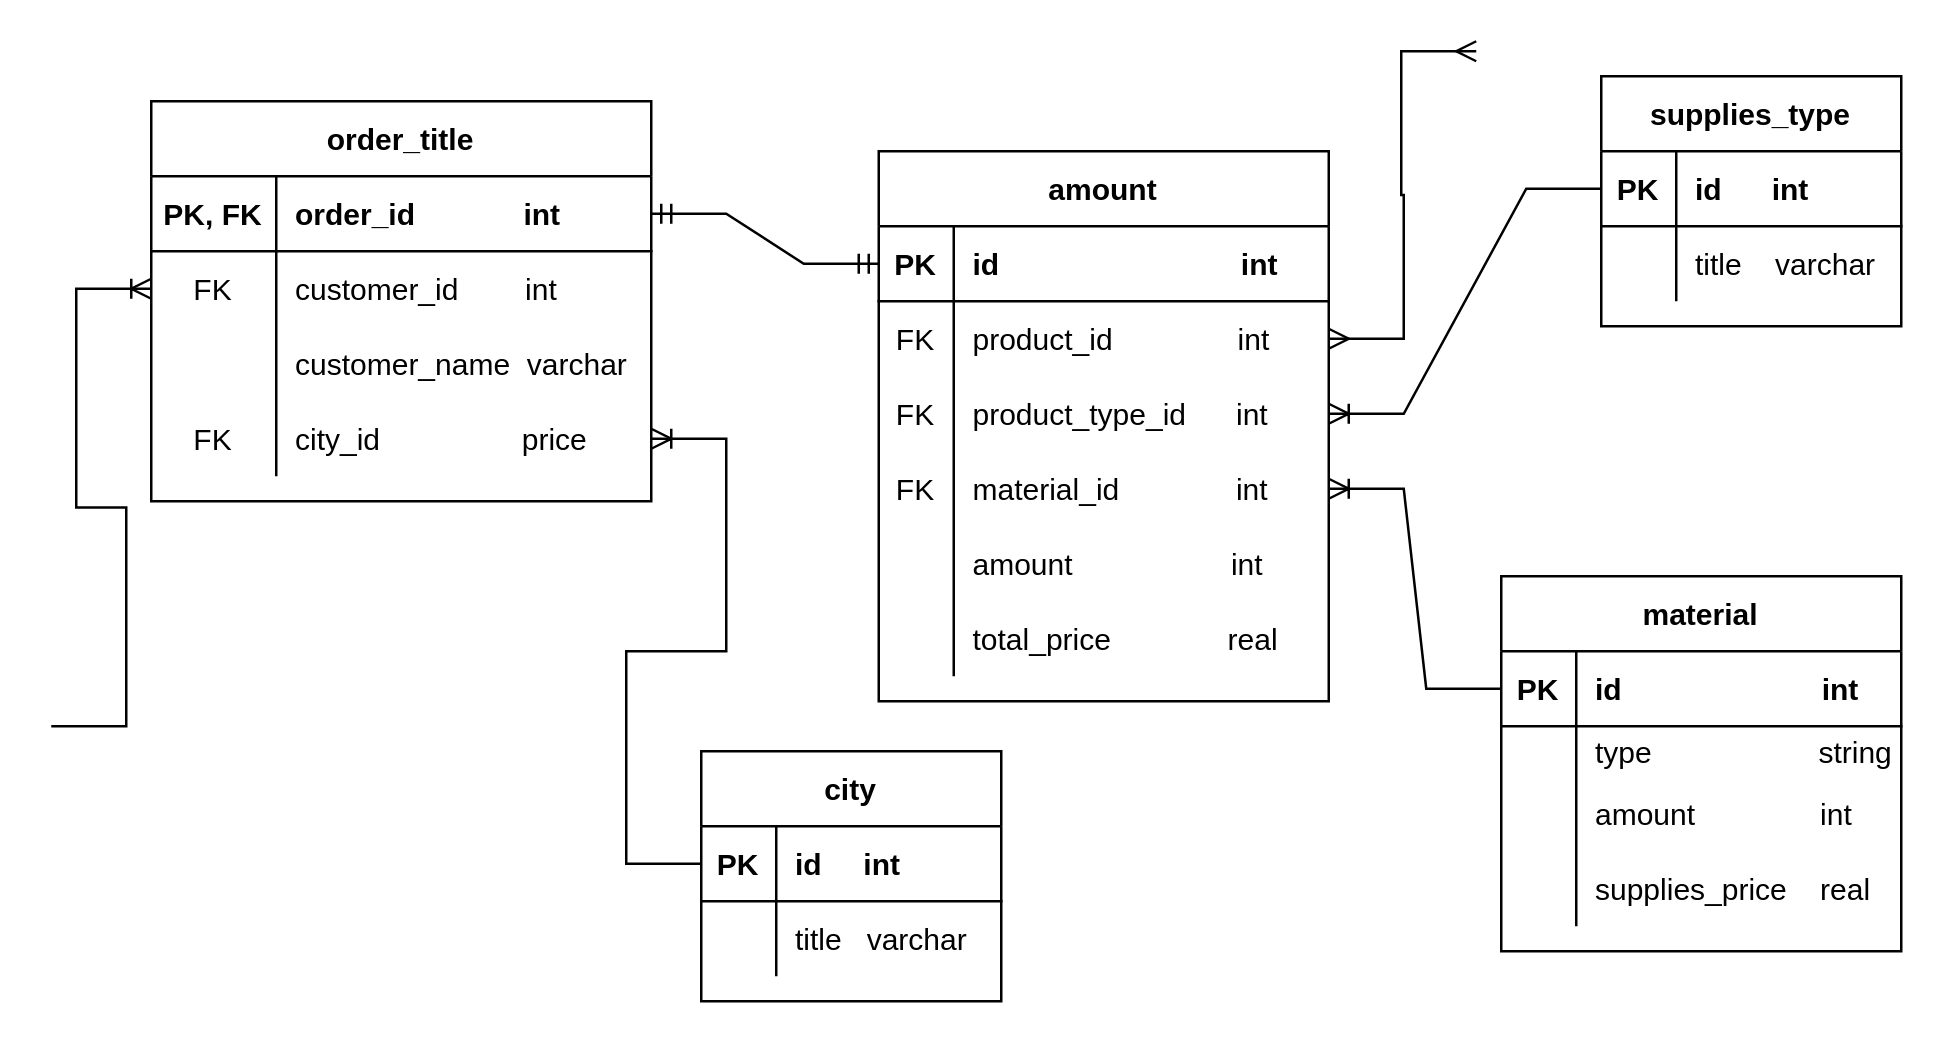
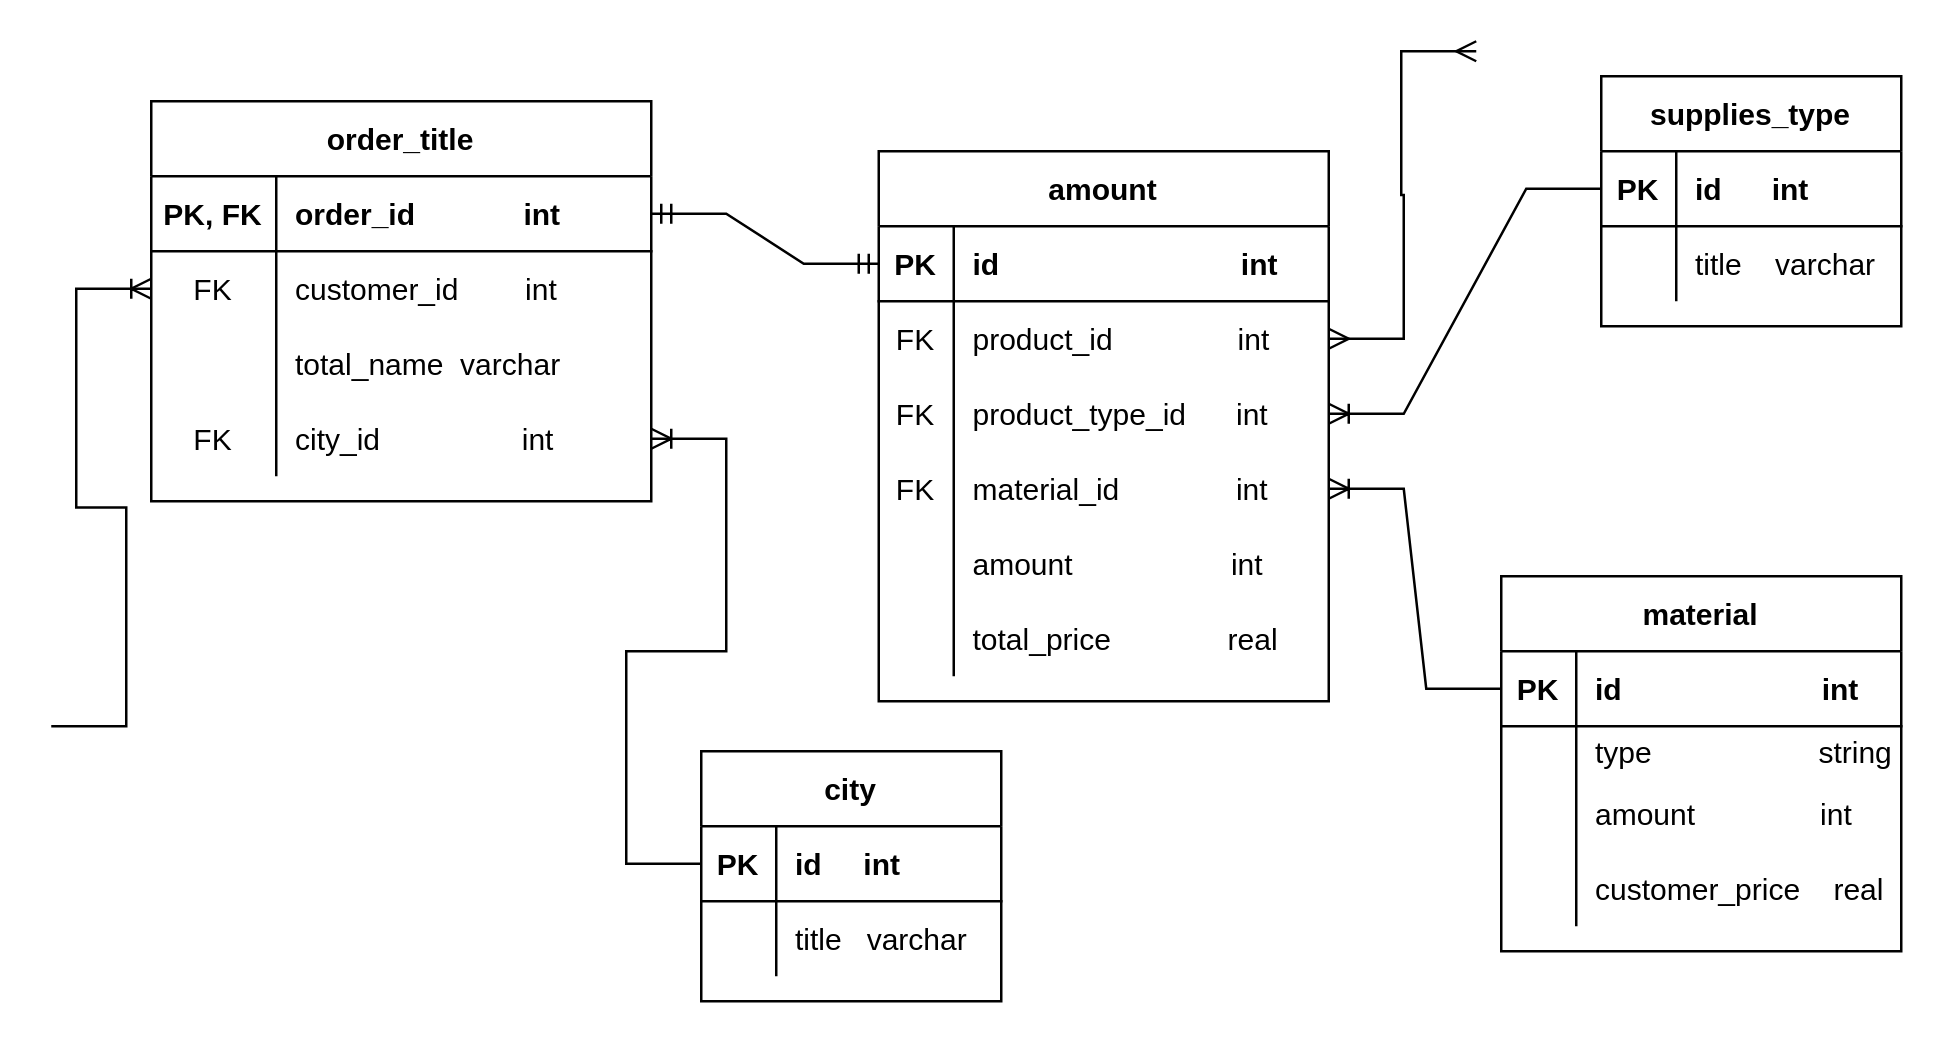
node "customer_name varchar": label "customer_name varchar" -> "total_name varchar"
node "city_id price": label "city_id price" -> "city_id int"
node "supplies_price real": label "supplies_price real" -> "customer_price real"
